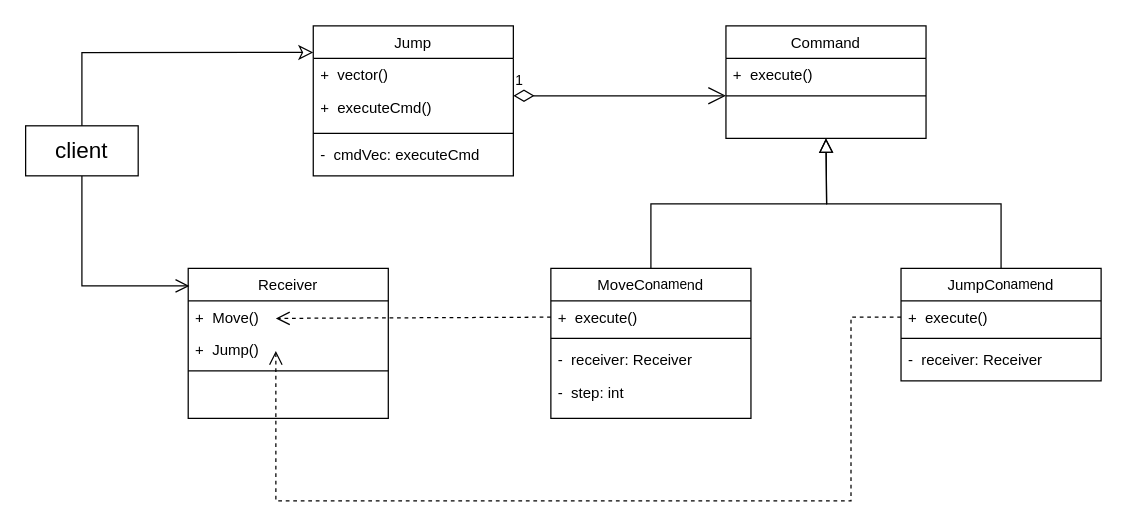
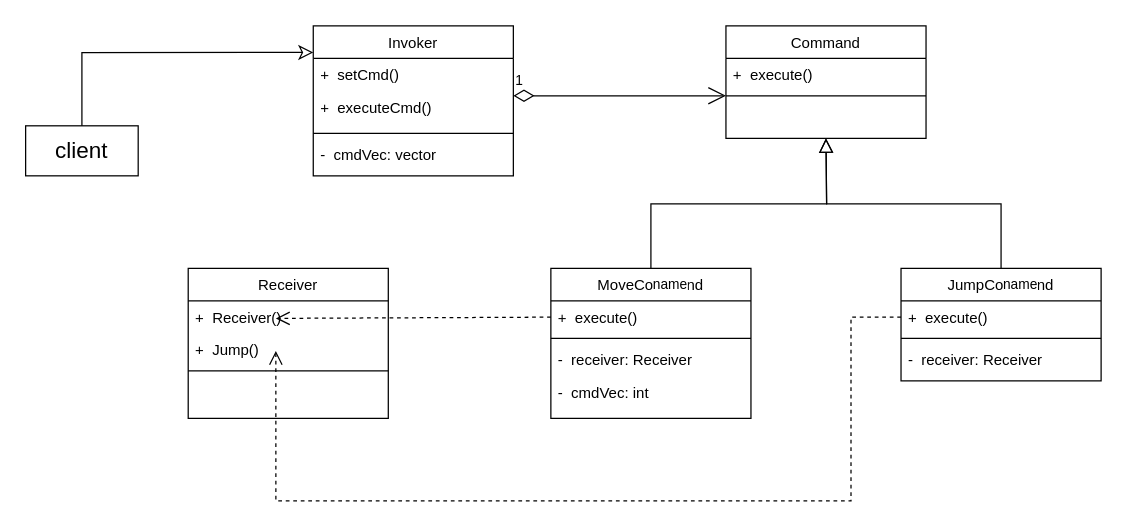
node "Jump": label "Jump" -> "Invoker"
node "+ vector()": label "+ vector()" -> "+ setCmd()"
node "- cmdVec: executeCmd": label "- cmdVec: executeCmd" -> "- cmdVec: vector"
edge "client" -> "Receiver": removed
node "+ Move()": label "+ Move()" -> "+ Receiver()"
node "- step: int": label "- step: int" -> "- cmdVec: int"
